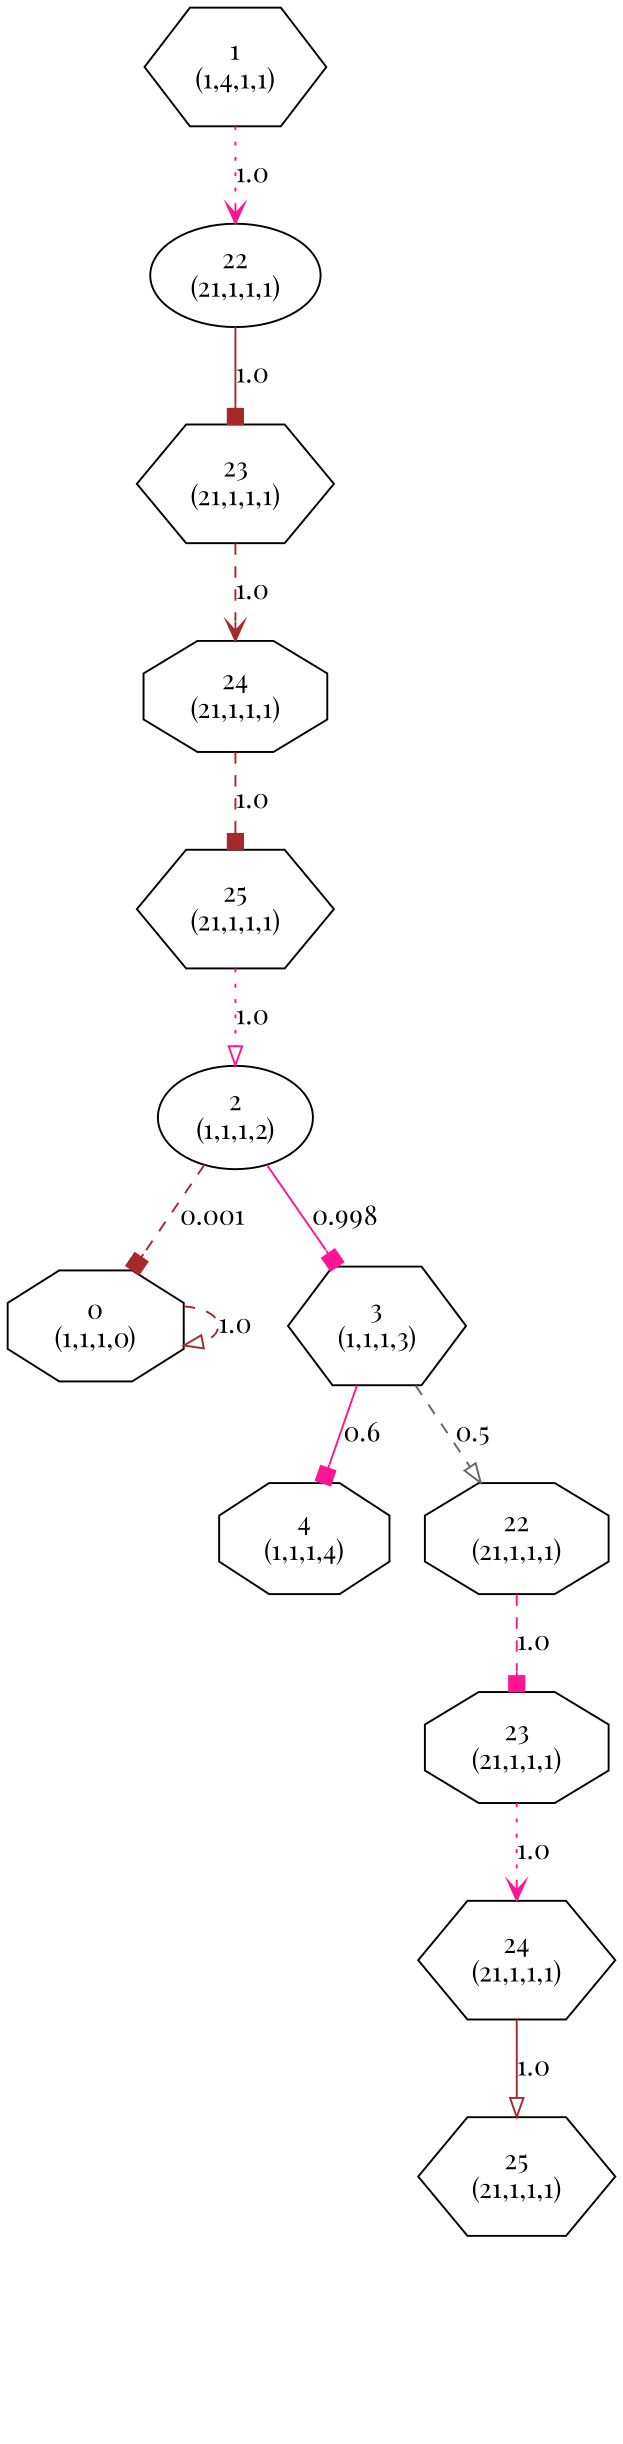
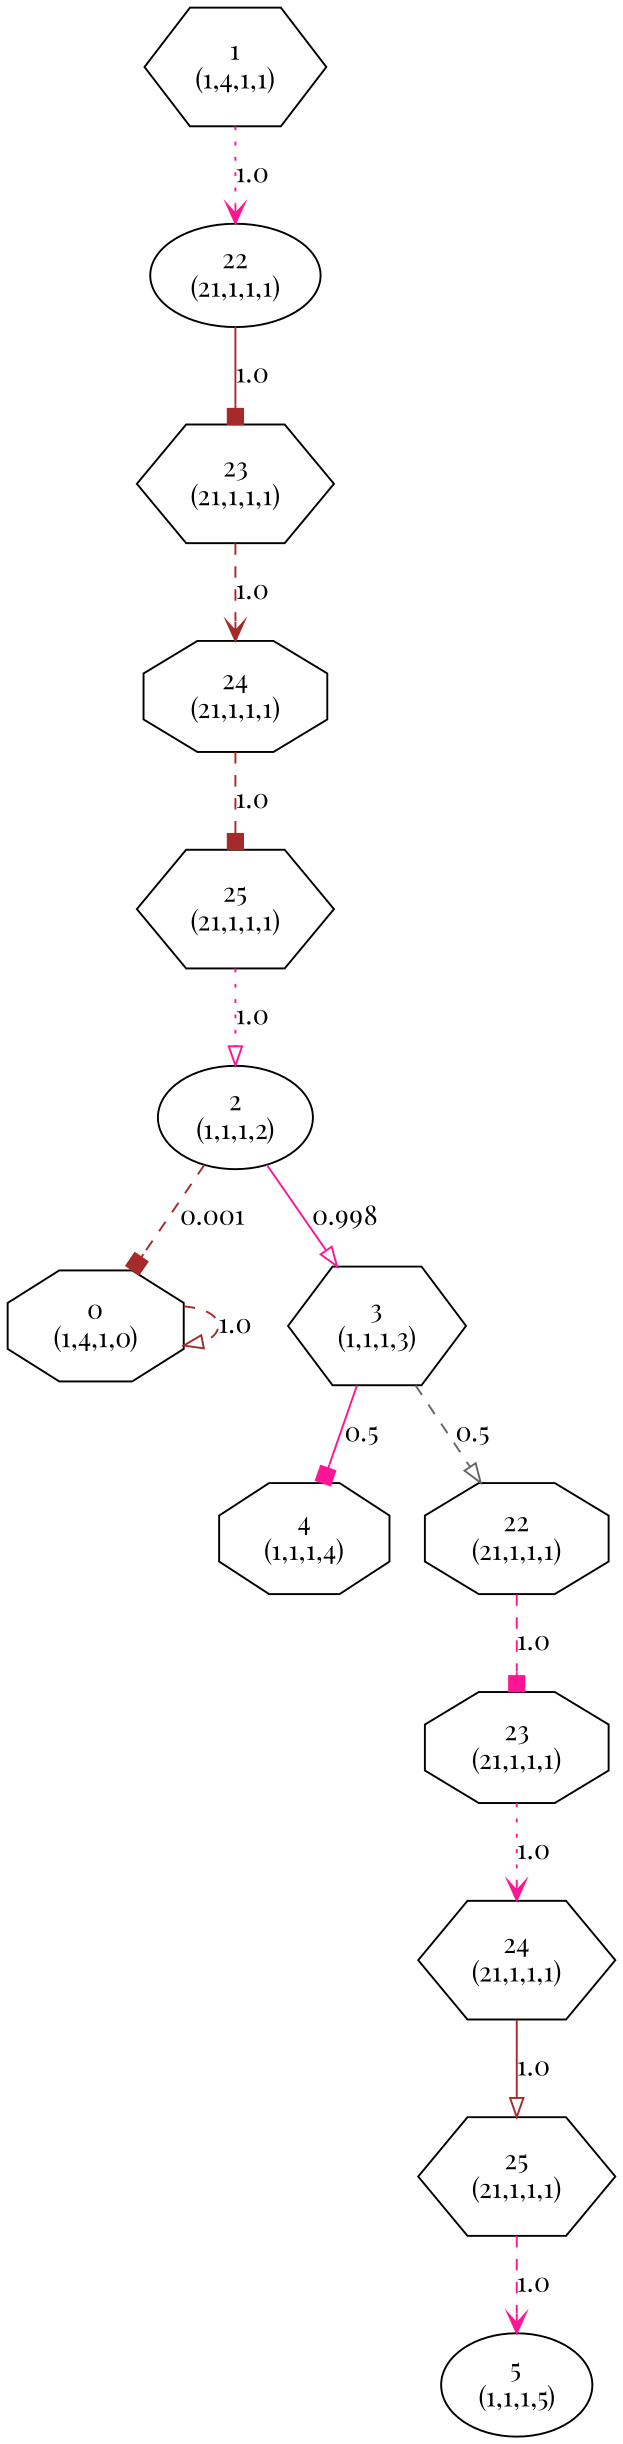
edge "2 (1,1,1,2)" -> "3 (1,1,1,3)": arrowhead box -> onormal
node "0 (1,1,1,0)": label "0 (1,1,1,0)" -> "0 (1,4,1,0)"
edge "3 (1,1,1,3)" -> "4 (1,1,1,4)": label "0.6" -> "0.5"
node "5 (1,1,1,5)": added
